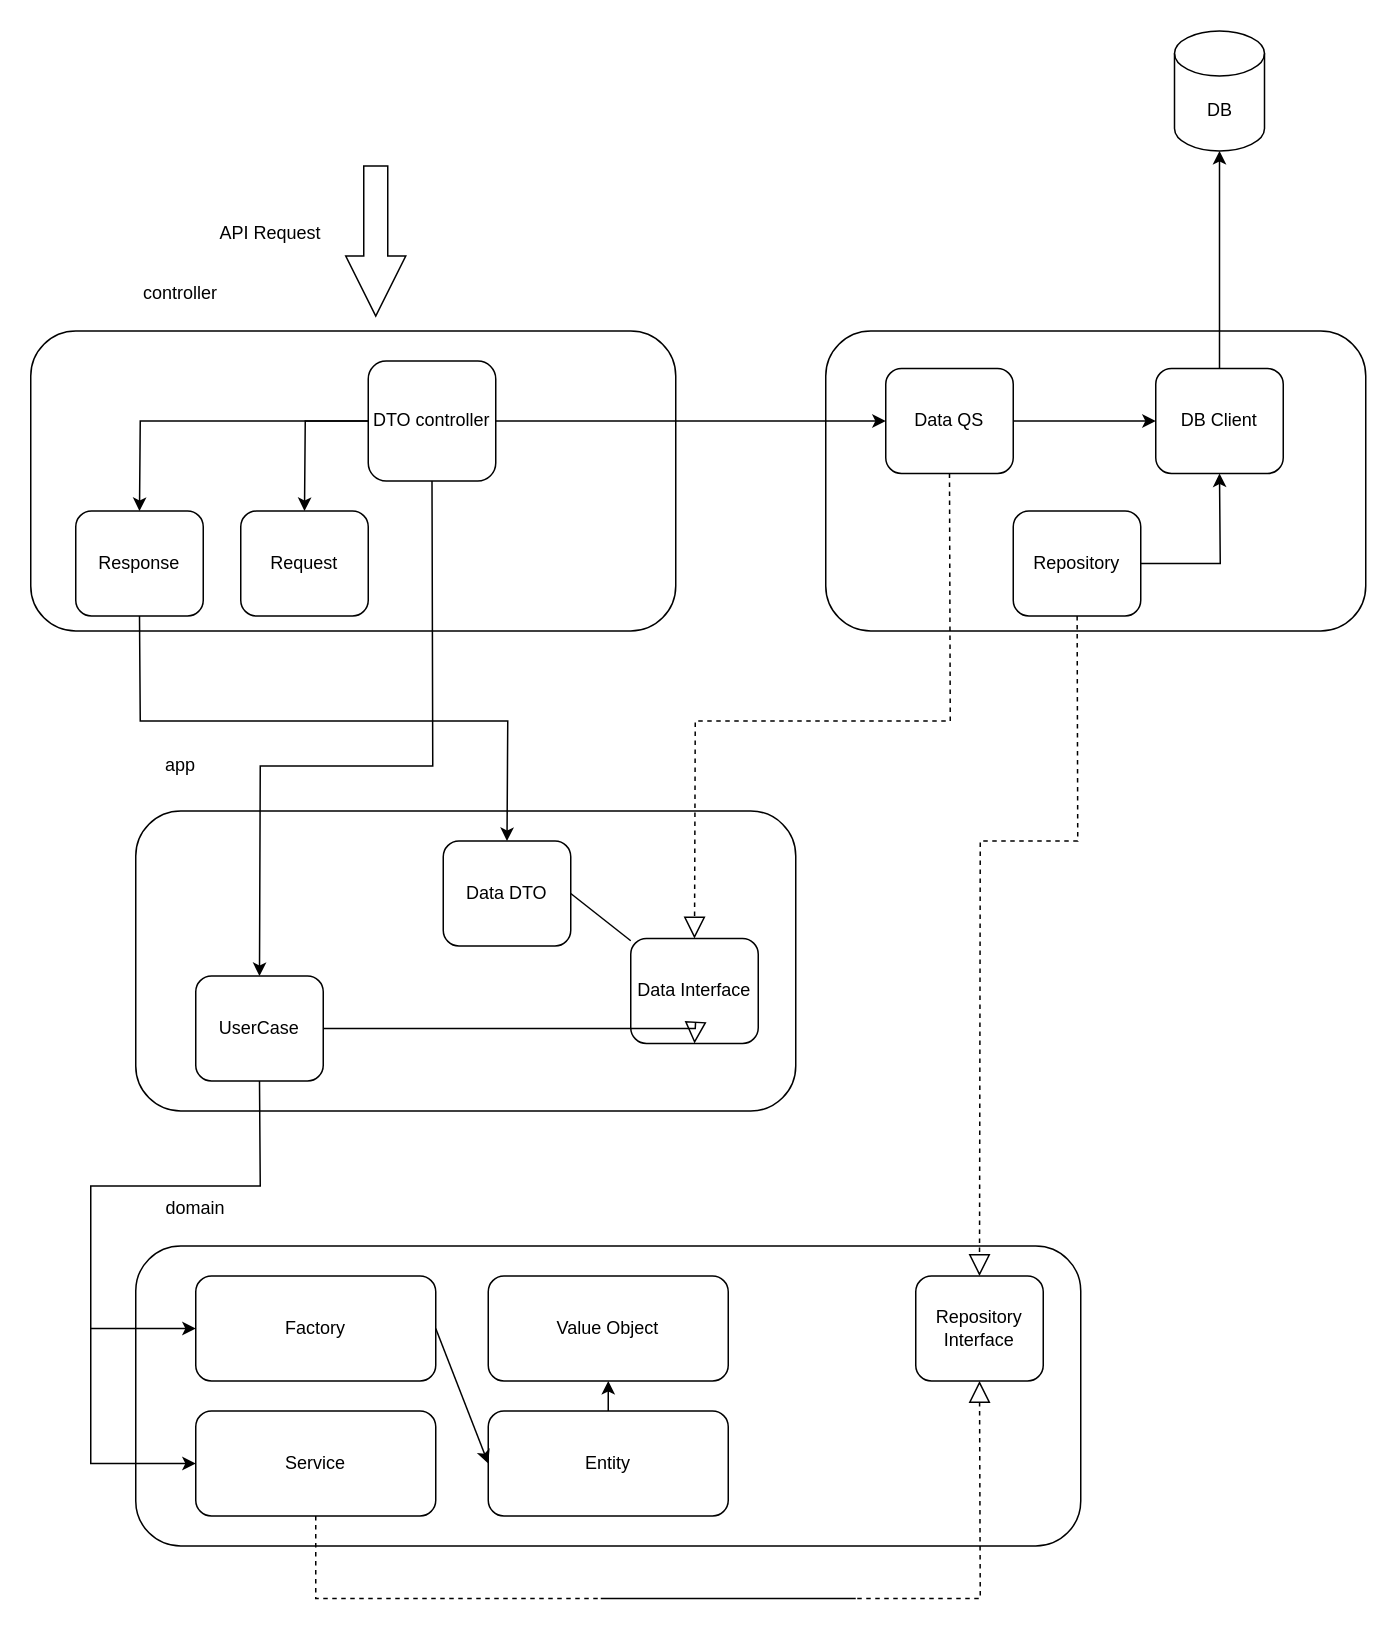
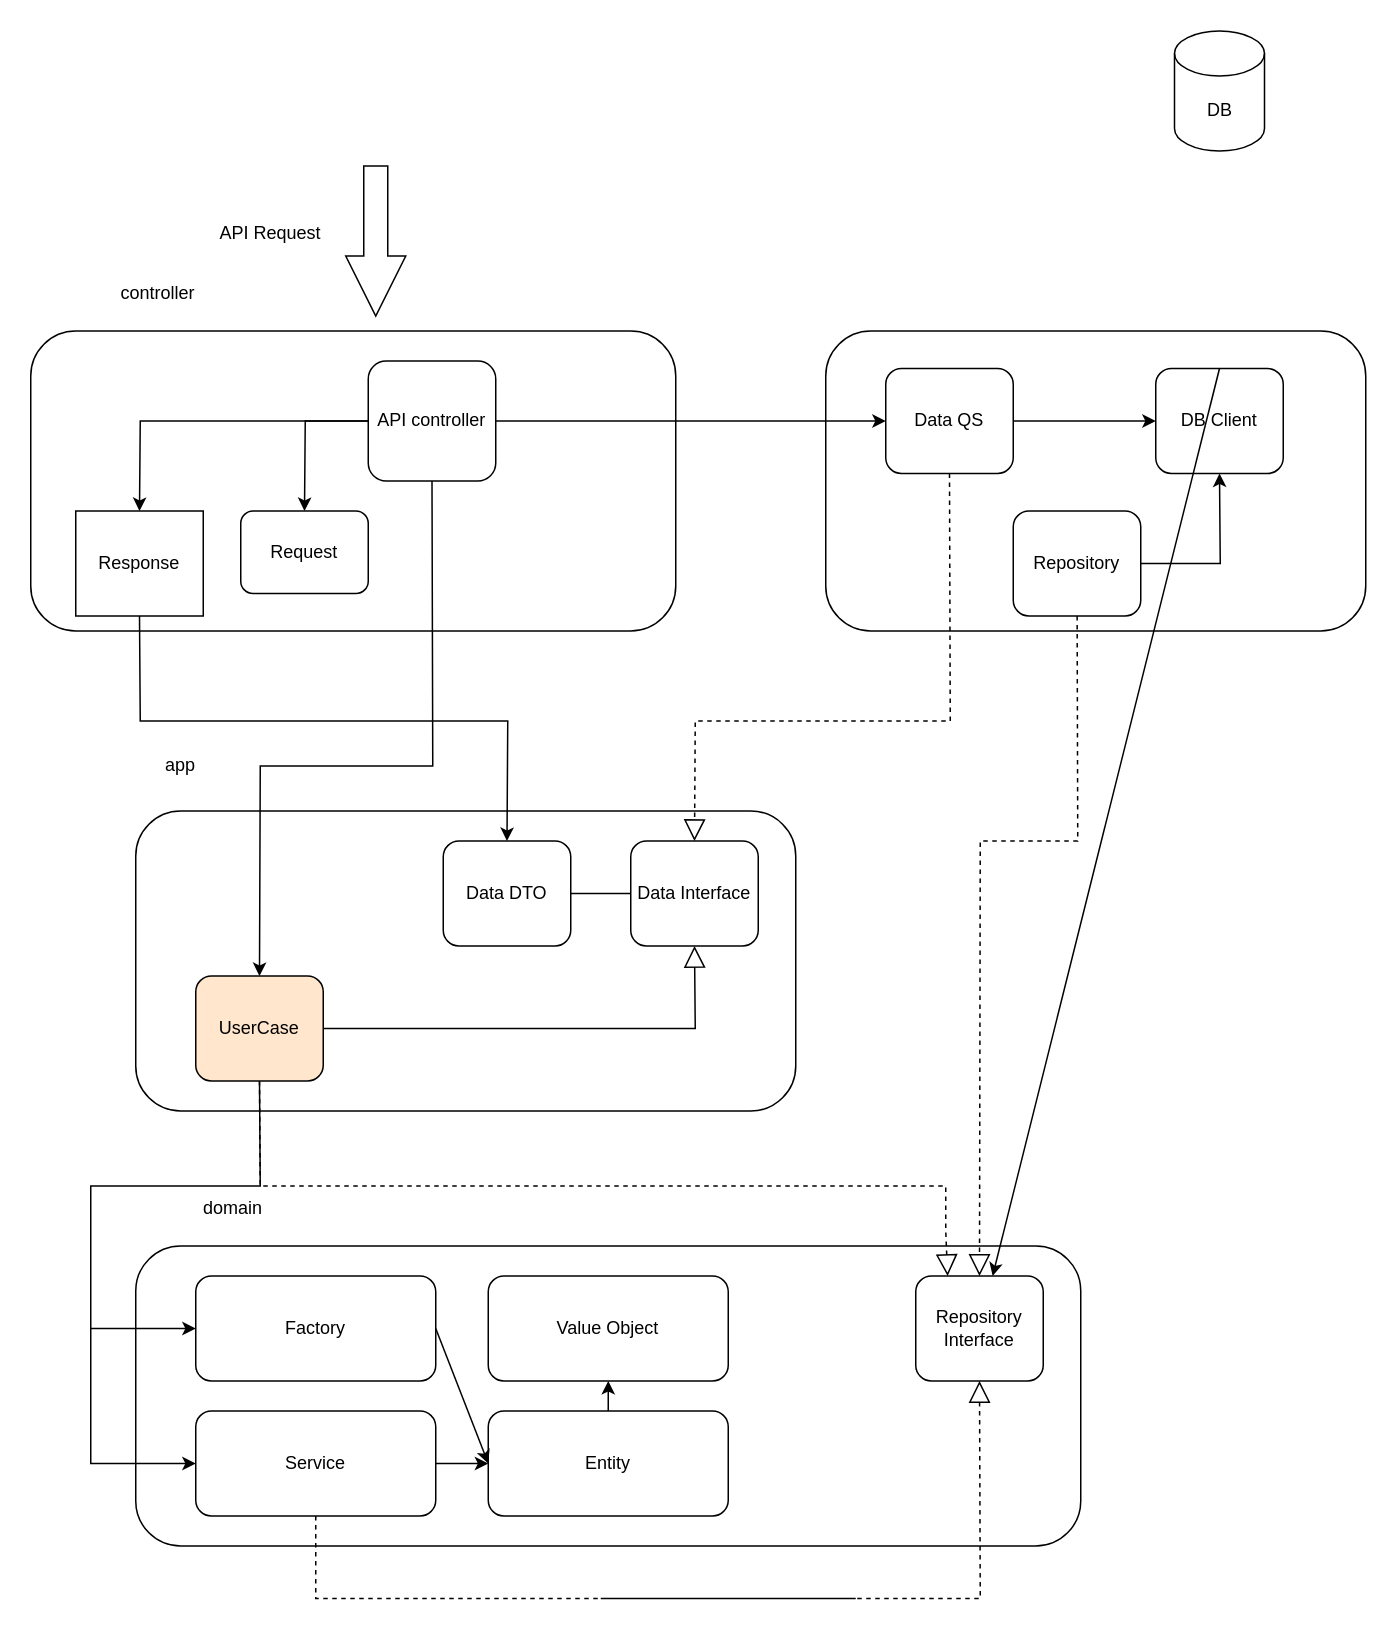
edge "DB Client" -> "DB": now "DB Client" -> "Repository Interface"
node "controller": moved (181, 293) -> (158, 293)
node "DTO controller": label "DTO controller" -> "API controller"
node "Response": shape rounded rectangle -> rectangle
node "Request": size 128x105 -> 128x83
node "Data Interface": moved (695, 991) -> (695, 893)
node "UserCase": fillcolor #ffffff -> #ffe6cc
edge "UserCase" -> "Repository Interface": added
node "domain": moved (196, 1208) -> (233, 1208)
edge "Service" -> "Entity": added
